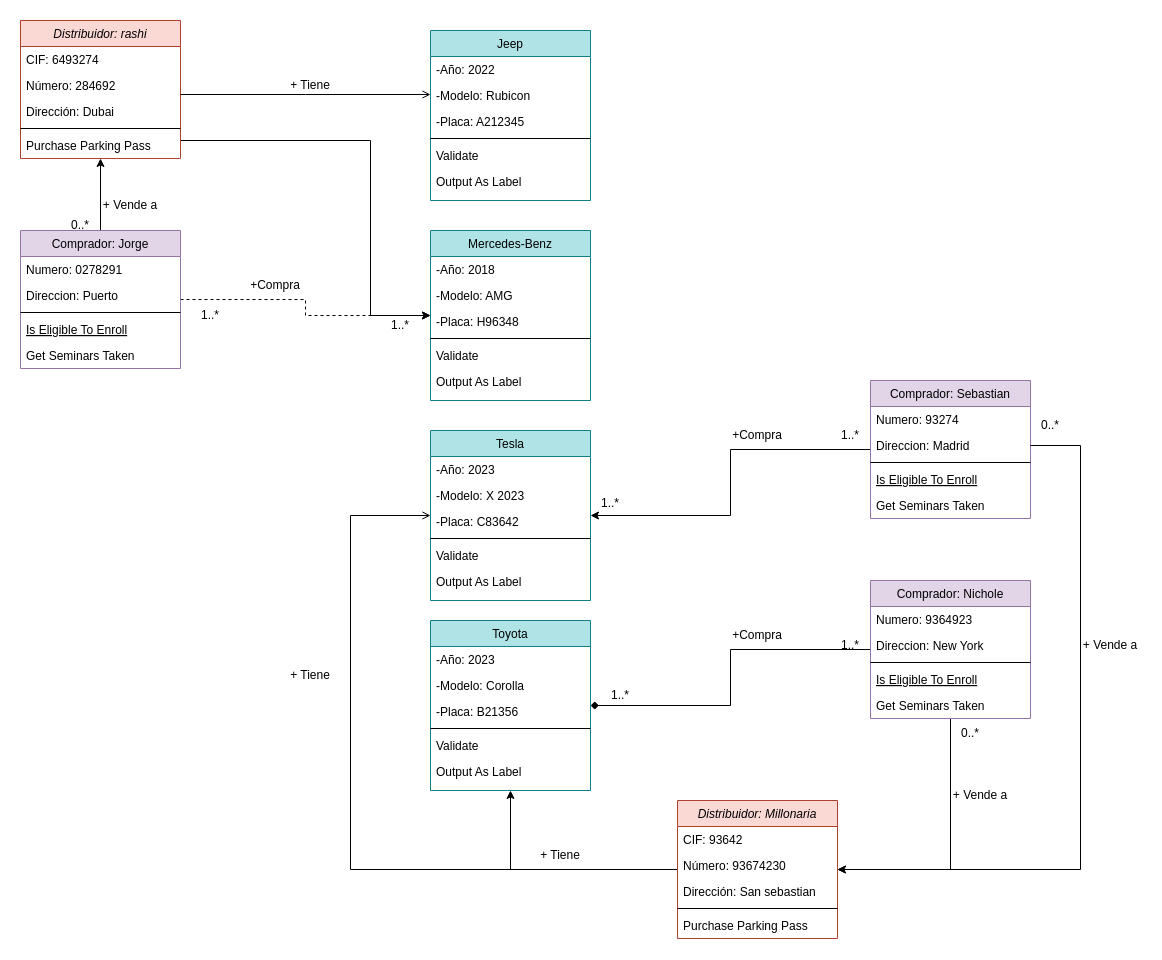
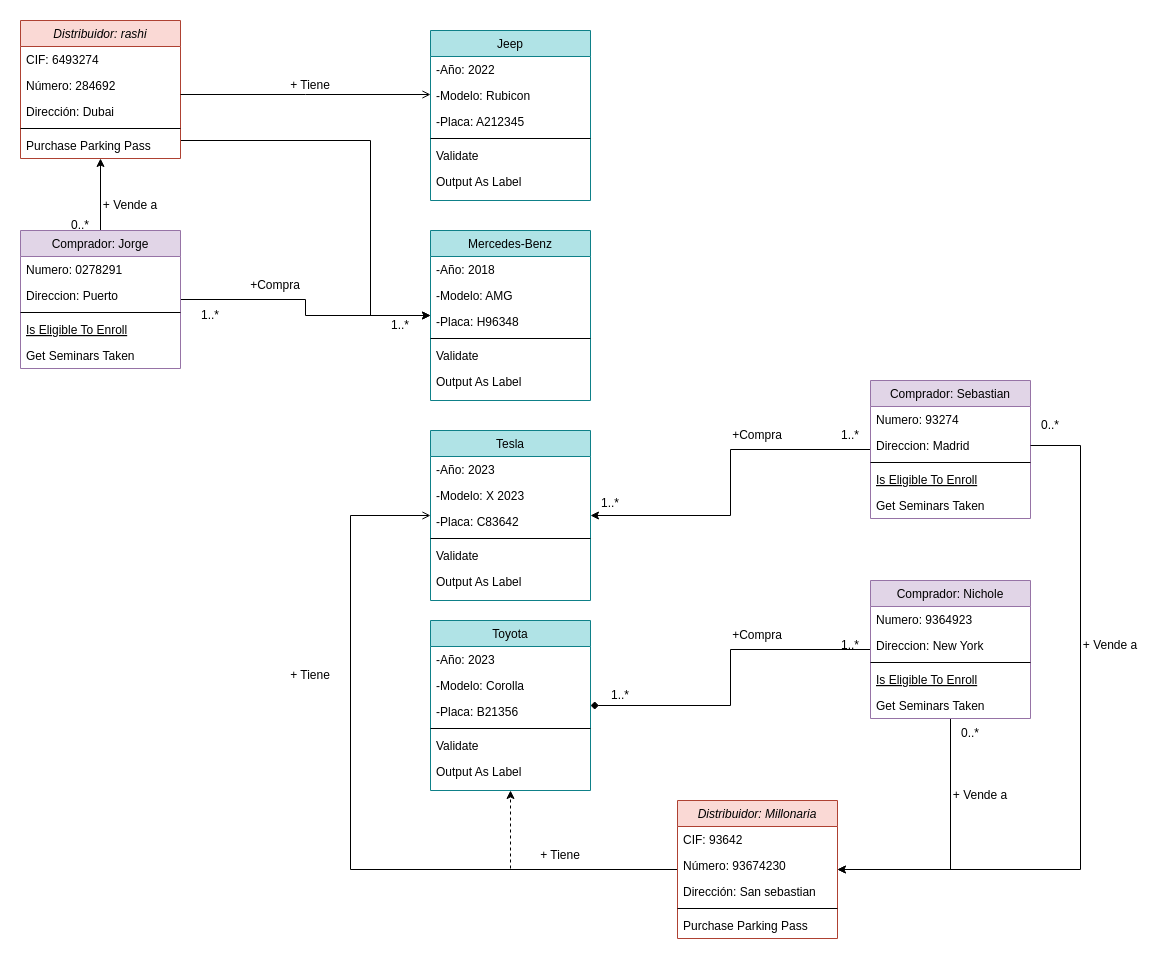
edge "Comprador: Jorge" -> "Mercedes-Benz": style dashed -> solid
edge "Distribuidor: Millonaria" -> "Toyota": style solid -> dashed
